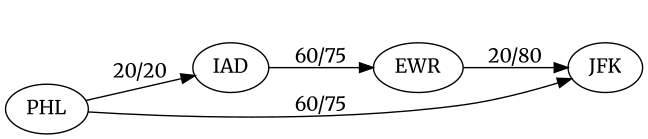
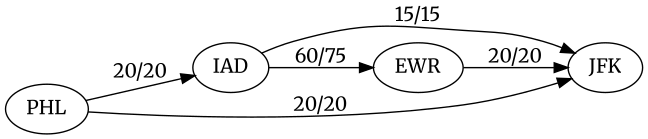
edge "IAD" -> "JFK": added, label "15/15"
edge "EWR" -> "JFK": label "20/80" -> "20/20"
edge "PHL" -> "JFK": label "60/75" -> "20/20"
